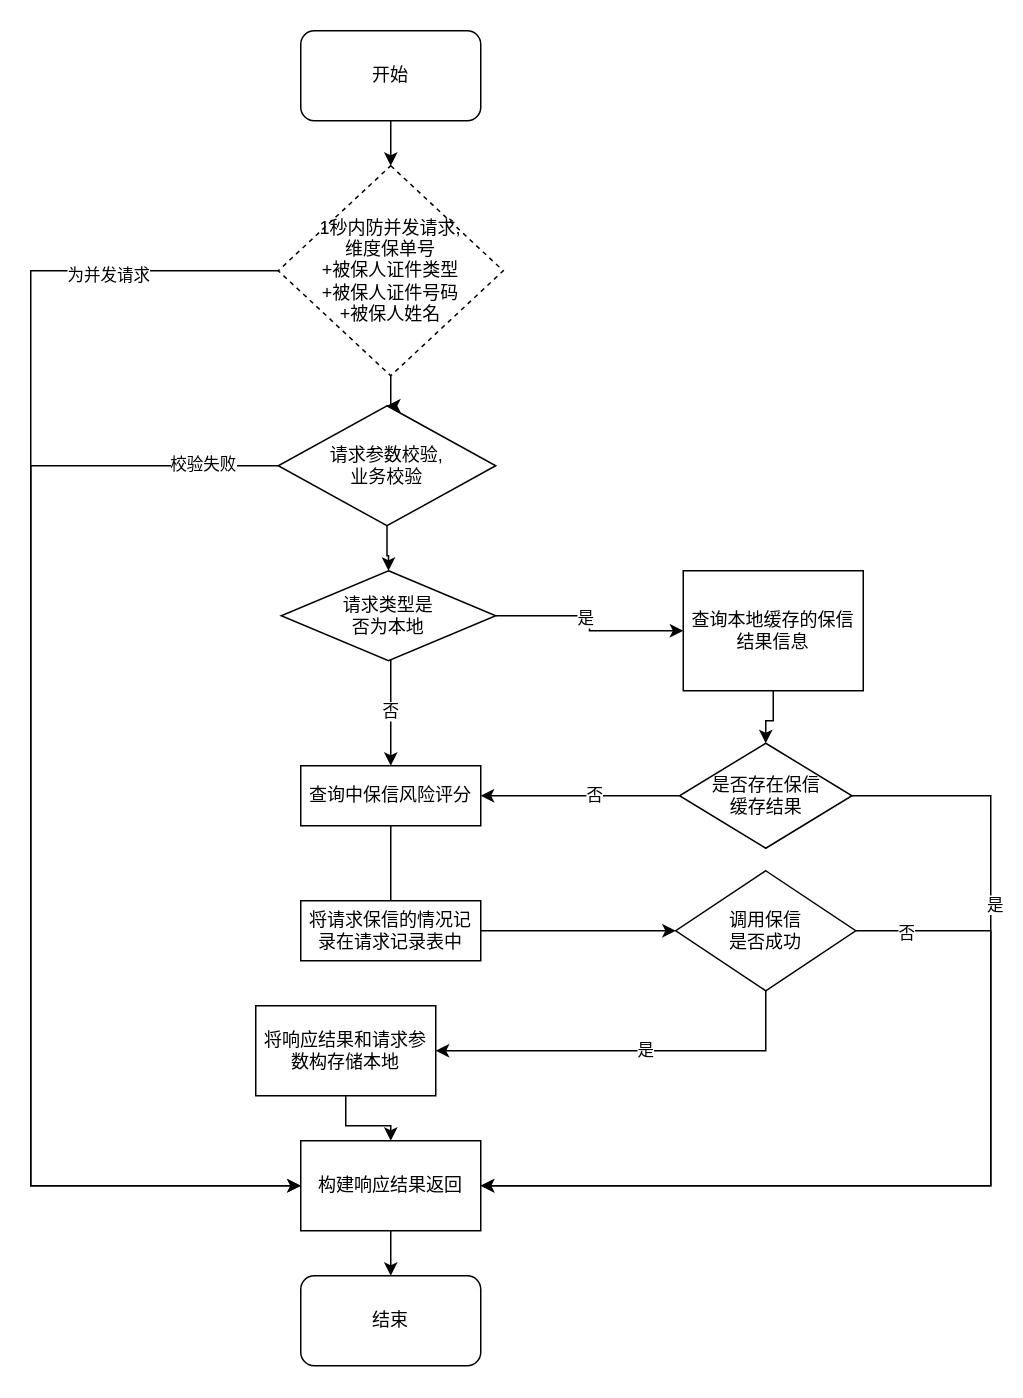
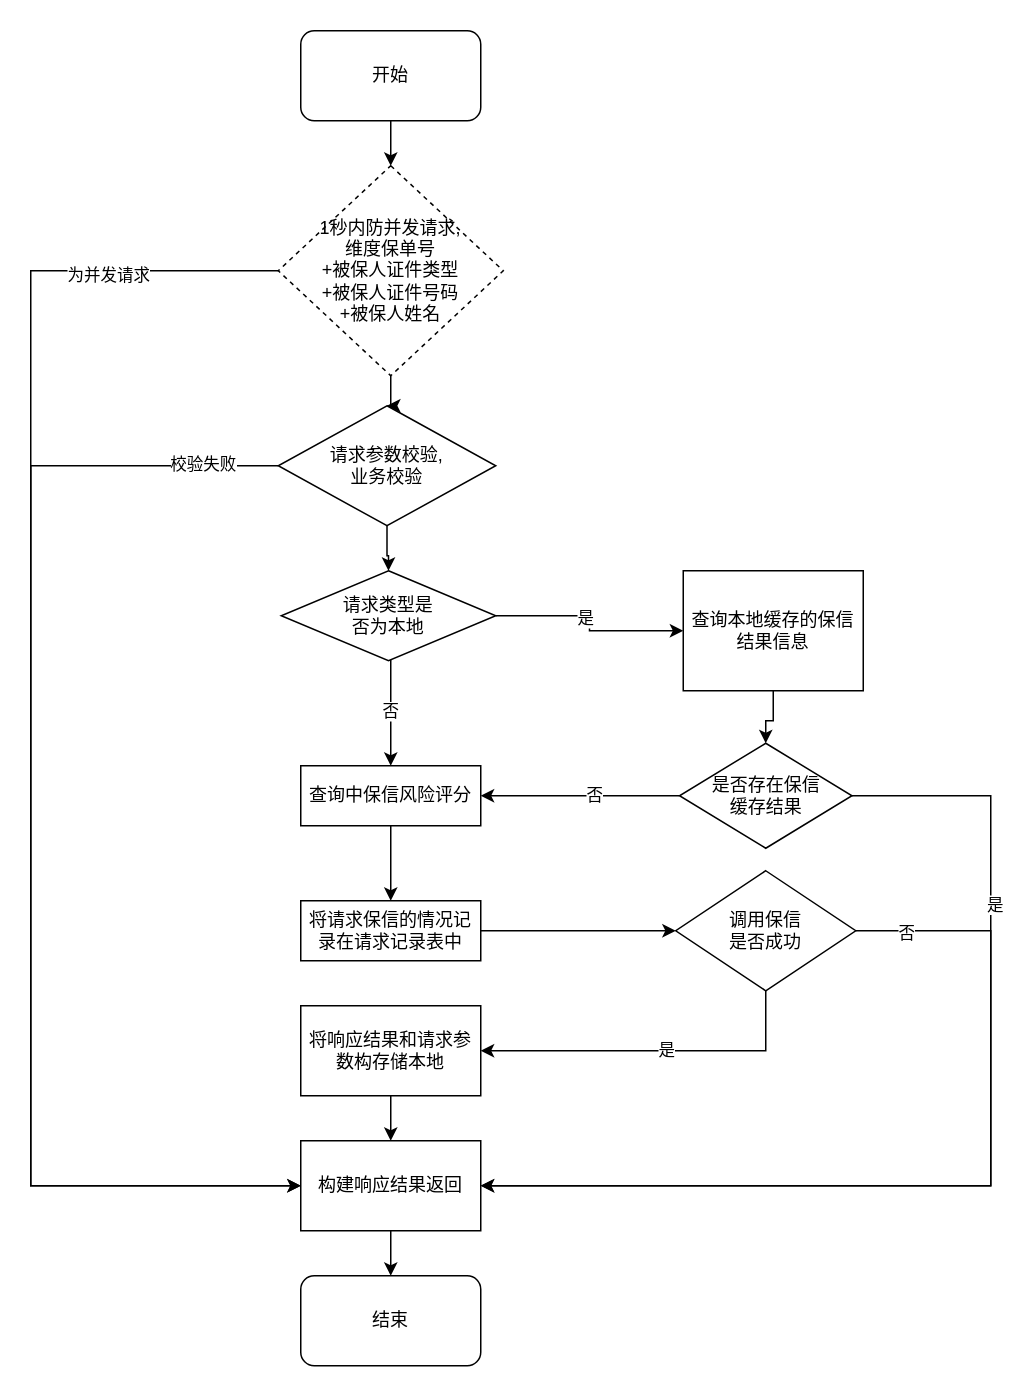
edge "查询中保信风险评分" -- "将请求保信的情况记录在请求记录表中": arrowhead none -> classic
node "将响应结果和请求参数构存储本地": moved (346, 1051) -> (391, 1051)
